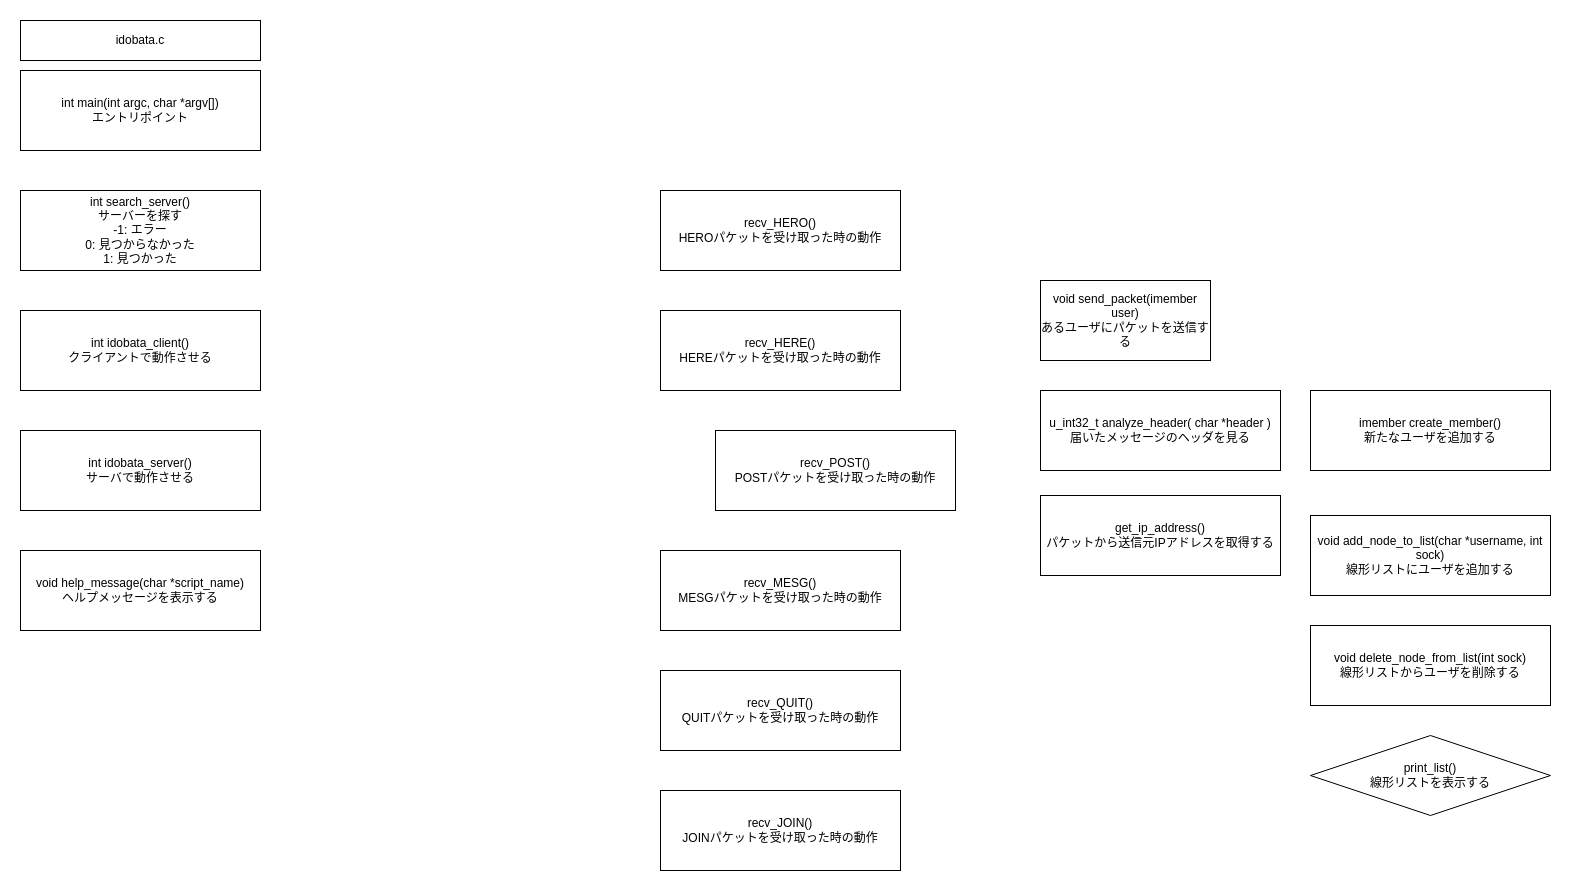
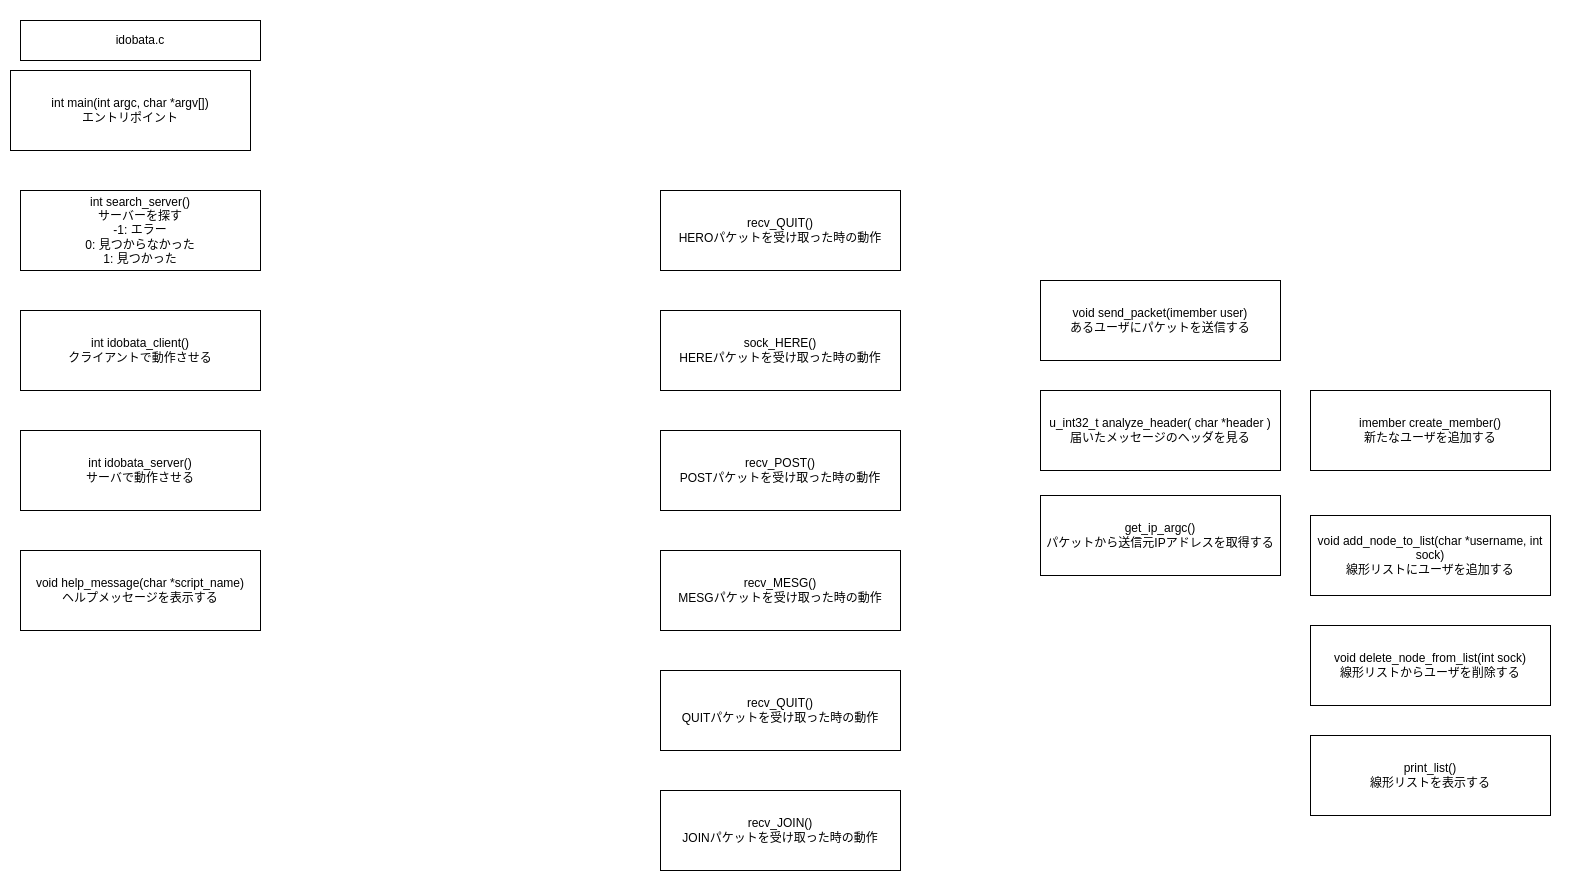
node "int main(int argc, char *argv[]) エントリポイント": moved (141, 111) -> (131, 111)
node "recv_HERO() HEROパケットを受け取った時の動作": label "recv_HERO() HEROパケットを受け取った時の動作" -> "recv_QUIT() HEROパケットを受け取った時の動作"
node "void send_packet(imember user) あるユーザにパケットを送信する": size 170x80 -> 240x80
node "recv_HERE() HEREパケットを受け取った時の動作": label "recv_HERE() HEREパケットを受け取った時の動作" -> "sock_HERE() HEREパケットを受け取った時の動作"
node "recv_POST() POSTパケットを受け取った時の動作": moved (836, 471) -> (781, 471)
node "get_ip_address() パケットから送信元IPアドレスを取得する": label "get_ip_address() パケットから送信元IPアドレスを取得する" -> "get_ip_argc() パケットから送信元IPアドレスを取得する"
node "print_list() 線形リストを表示する": shape diamond -> rectangle
